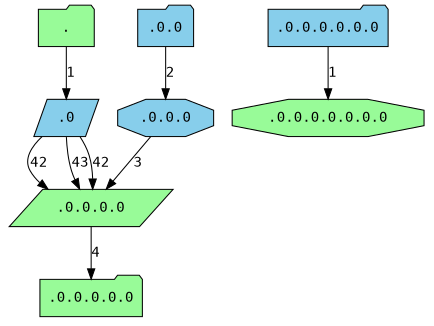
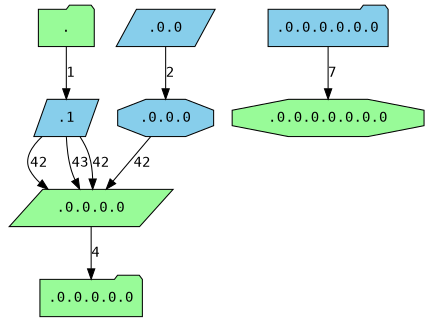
node ".0.0": shape folder -> parallelogram
edge ".0.0.0.0.0.0" -> ".0.0.0.0.0.0.0": label "1" -> "7"
node ".0": label ".0" -> ".1"
edge ".0.0.0" -> ".0.0.0.0": label "3" -> "42"
